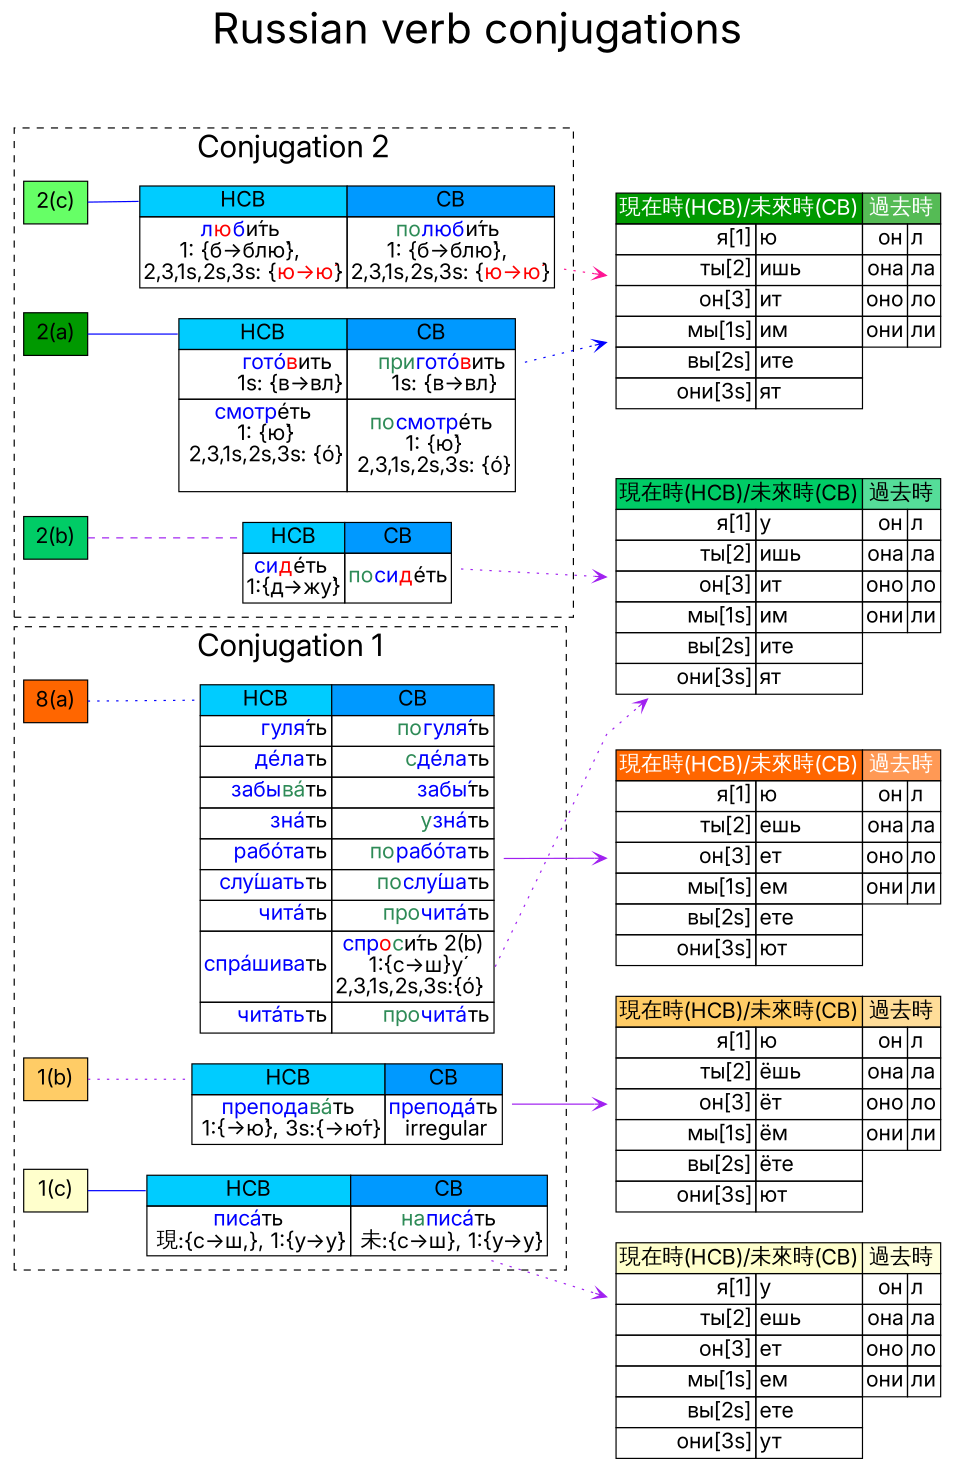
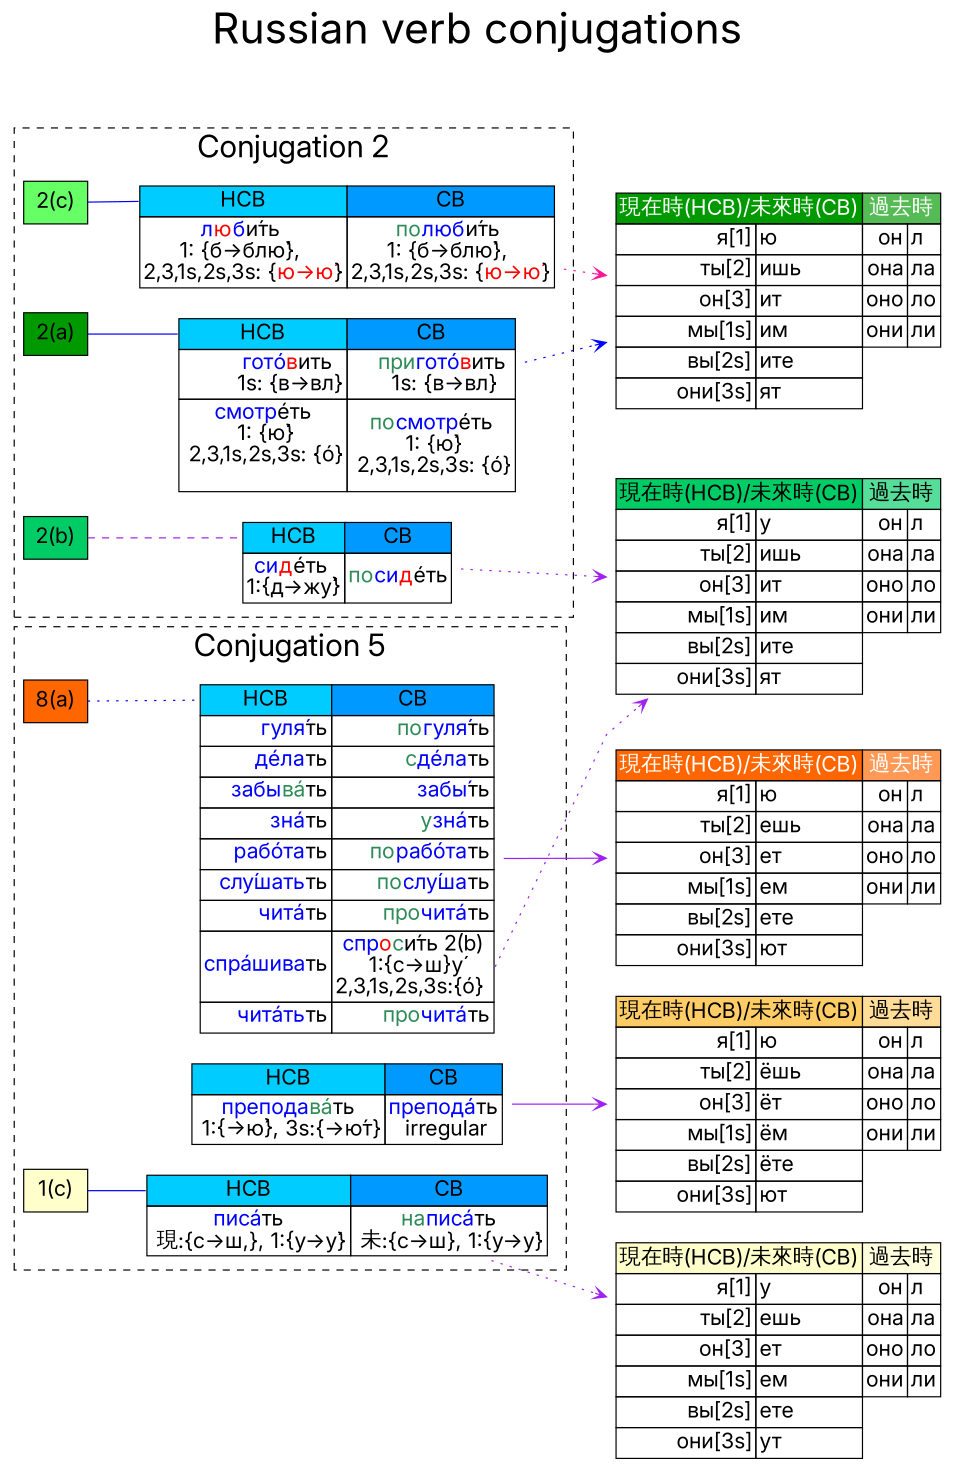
cluster "Conjugation 1": label "Conjugation 1" -> "Conjugation 5"
node "1(b)": removed
